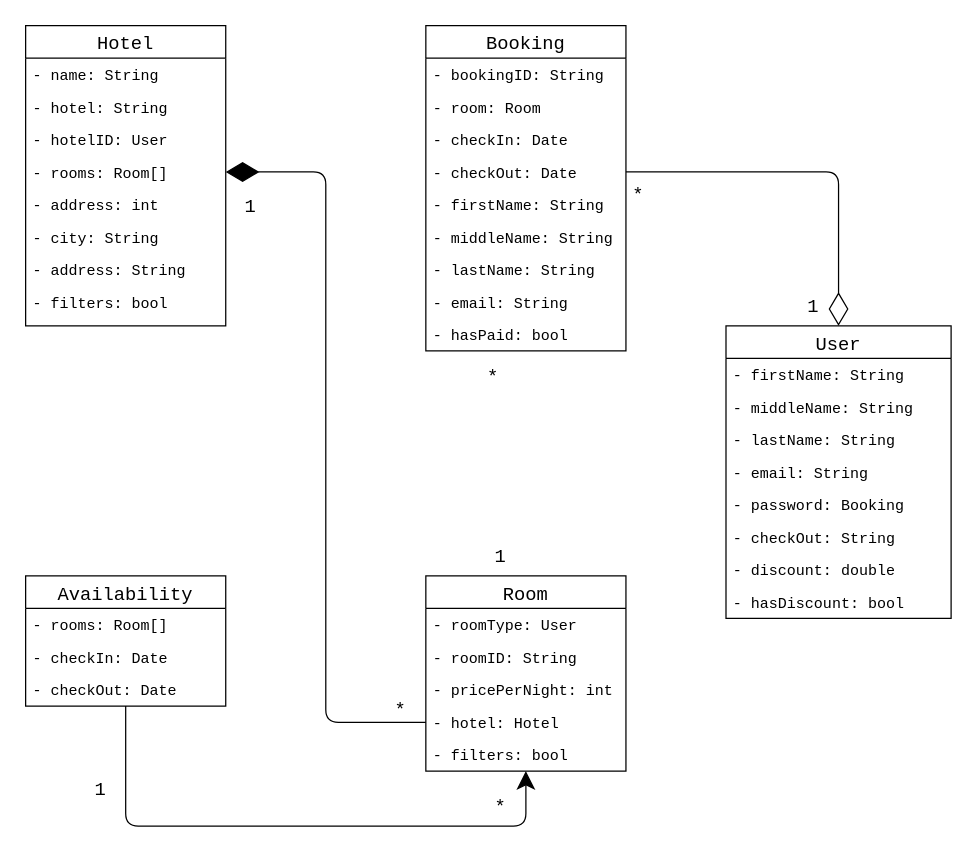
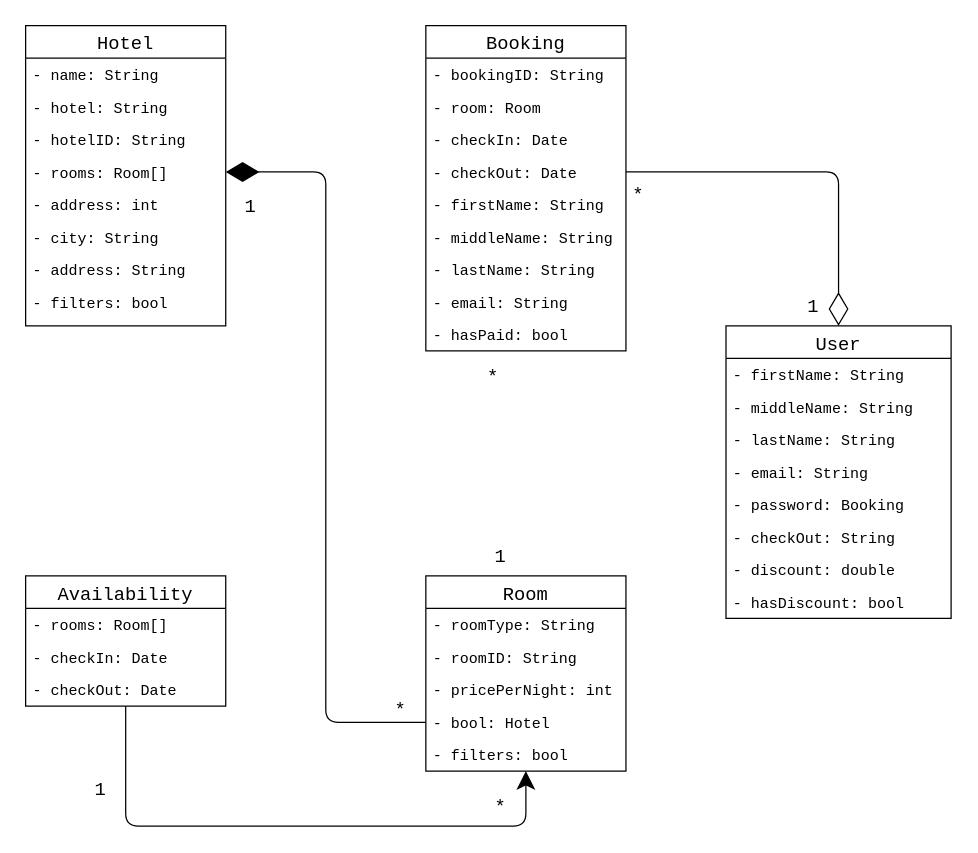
node "- hotelID: User": label "- hotelID: User" -> "- hotelID: String"
node "- roomType: User": label "- roomType: User" -> "- roomType: String"
node "- hotel: Hotel": label "- hotel: Hotel" -> "- bool: Hotel"
